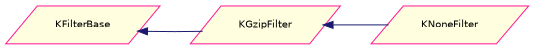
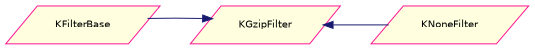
edge "KGzipFilter" -> "KFilterBase": reversed
